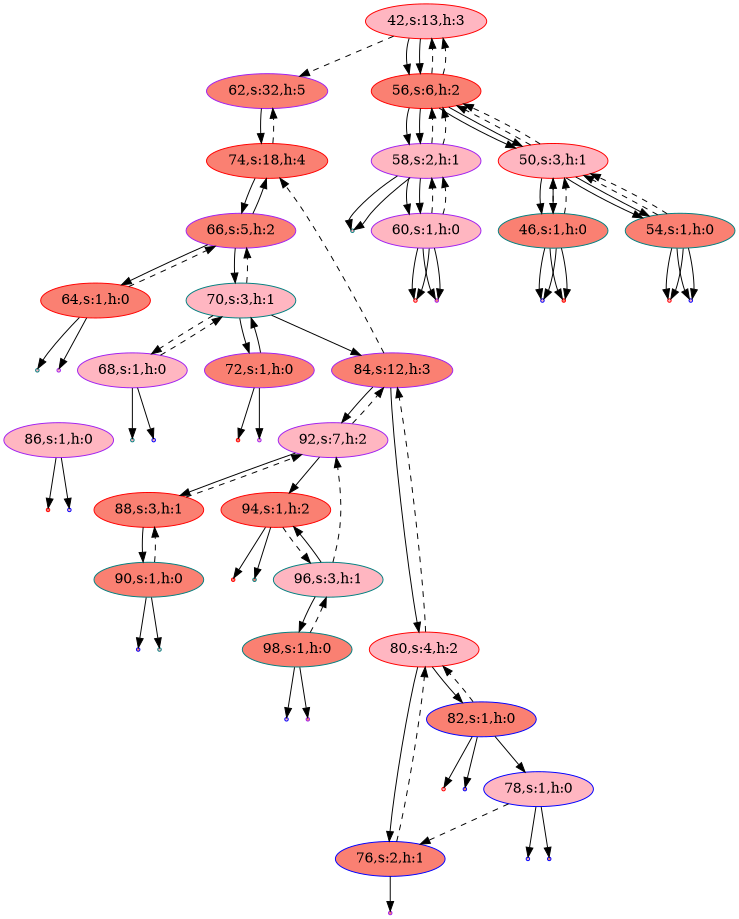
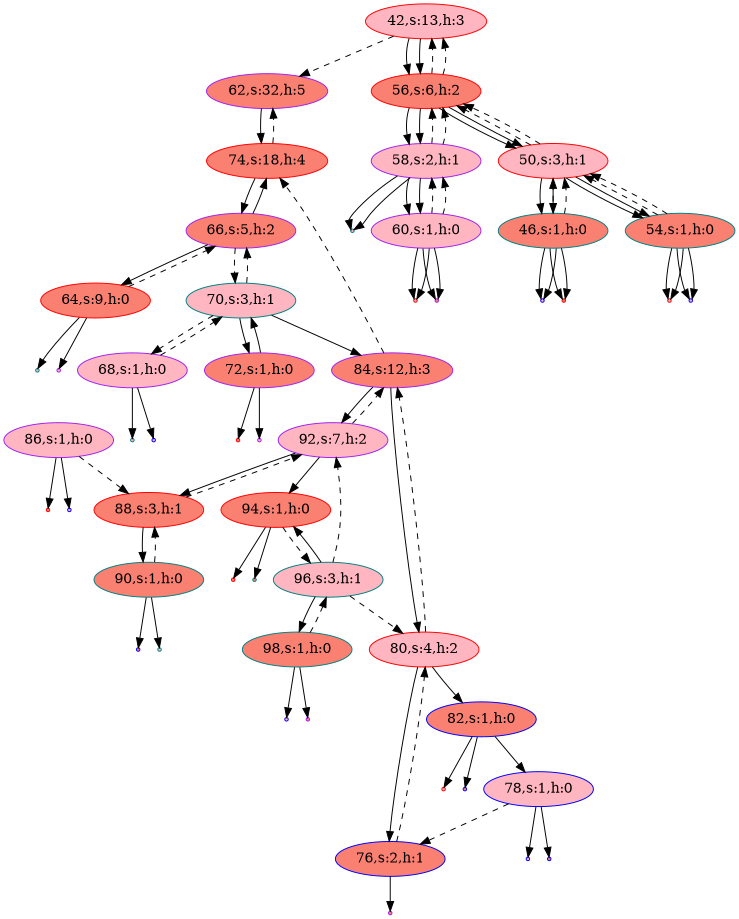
edge "66,s:5,h:2" -> "70,s:3,h:1": style solid -> dashed
node "64,s:1,h:0": label "64,s:1,h:0" -> "64,s:9,h:0"
edge "86,s:1,h:0" -> "88,s:3,h:1": added
node "94,s:1,h:2": label "94,s:1,h:2" -> "94,s:1,h:0"
edge "82,s:1,h:0" -> "80,s:4,h:2": now "96,s:3,h:1" -> "80,s:4,h:2"
